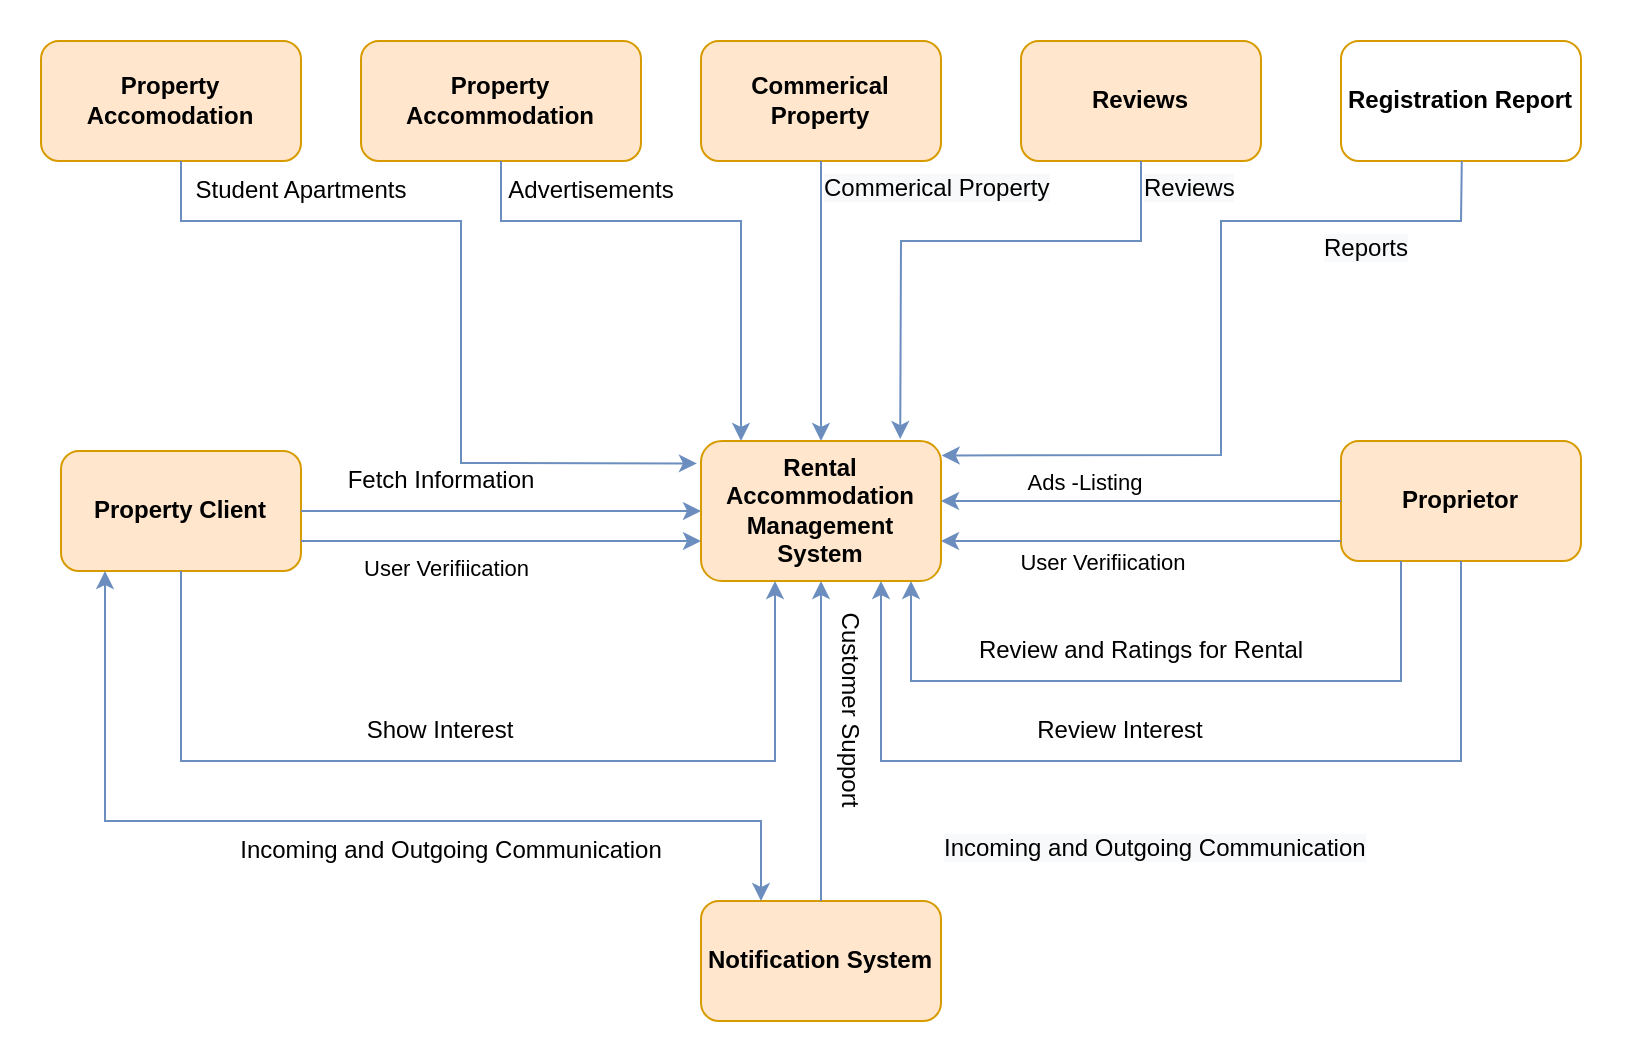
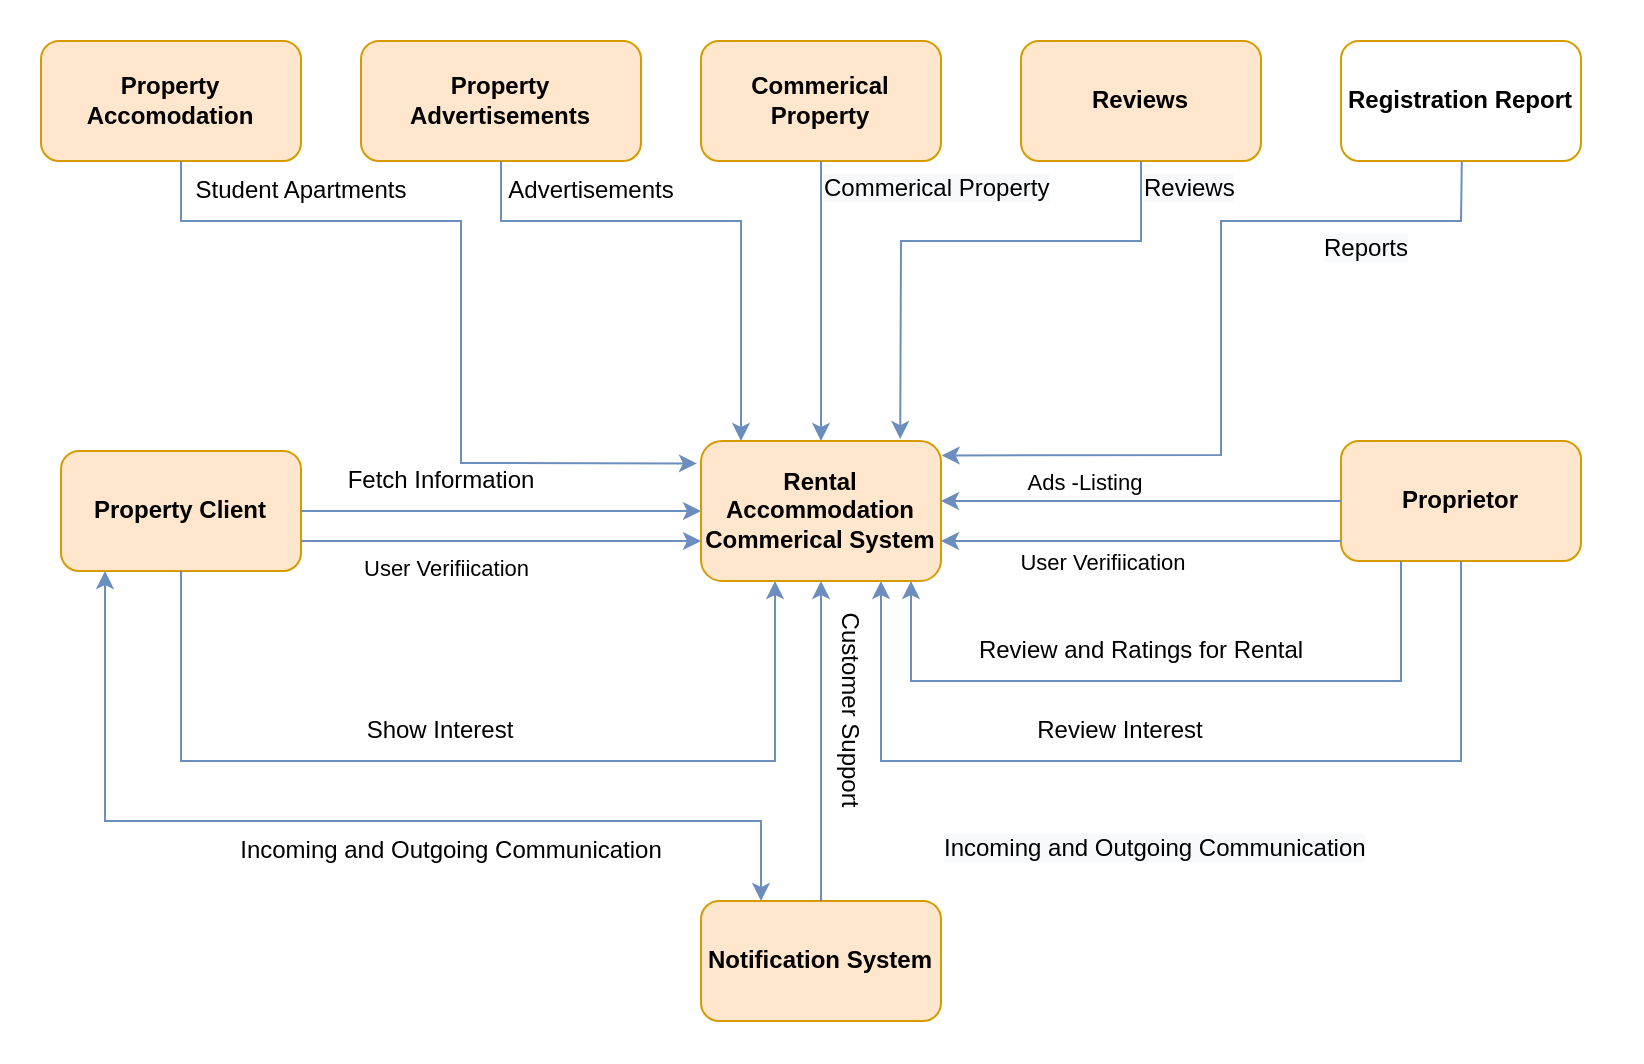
node "Property Accommodation": label "Property Accommodation" -> "Property Advertisements"
node "Rental Accommodation Management System": label "Rental Accommodation Management System" -> "Rental Accommodation Commerical System"
